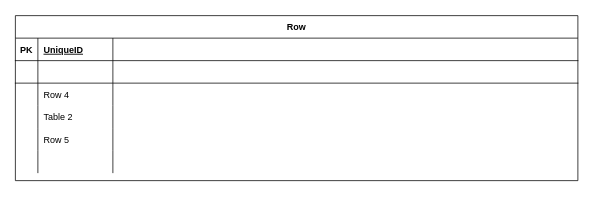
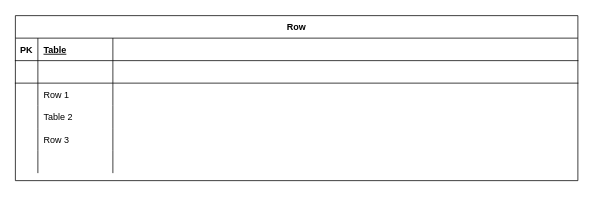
node "UniqueID": label "UniqueID" -> "Table"
node "Row 4": label "Row 4" -> "Row 1"
node "Row 5": label "Row 5" -> "Row 3"
